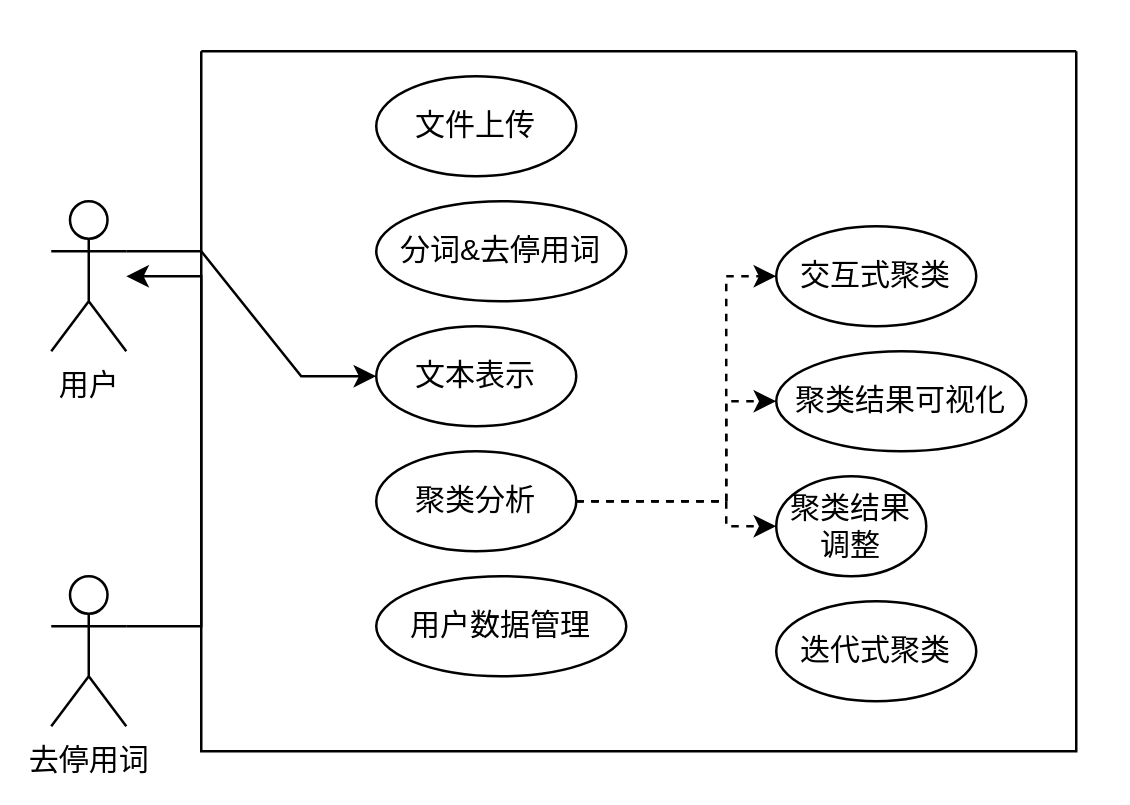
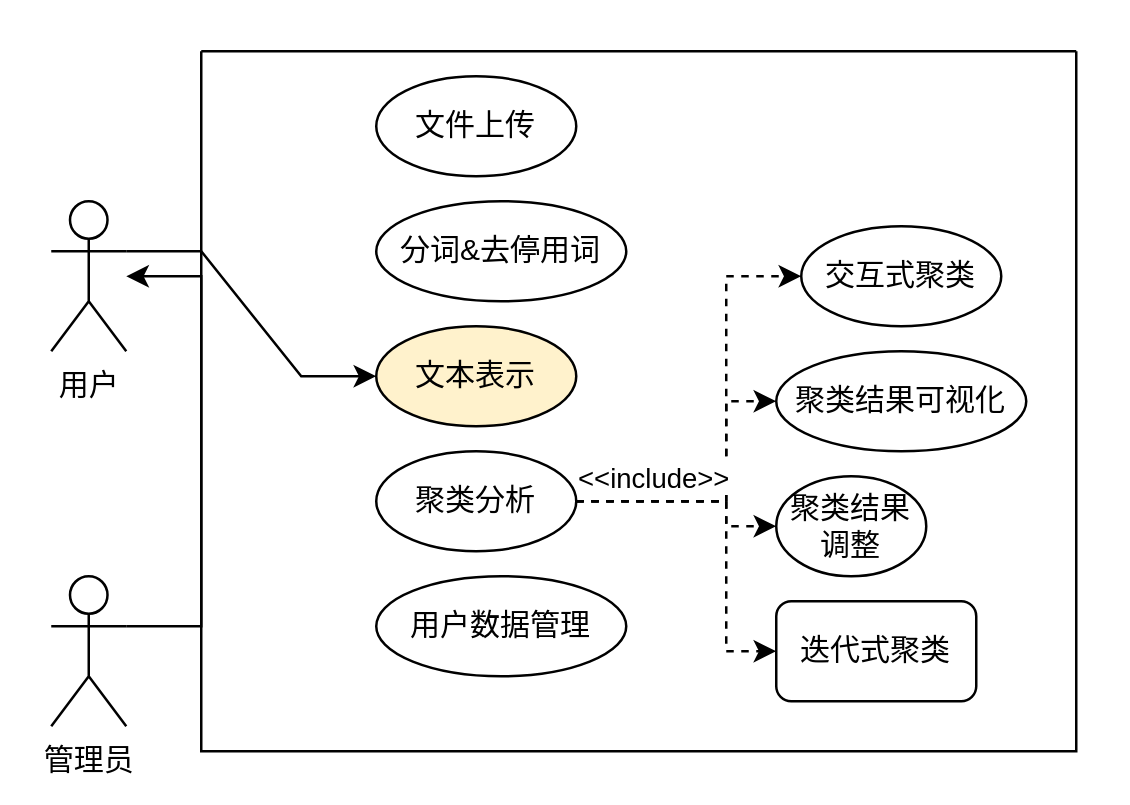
node "交互式聚类": moved (876, 276) -> (901, 276)
node "文本表示": fillcolor #ffffff -> #fff2cc
edge "聚类分析" -> "迭代式聚类": added, label "<<include>>"
node "迭代式聚类": shape ellipse -> rounded rectangle
node "去停用词": label "去停用词" -> "管理员"
